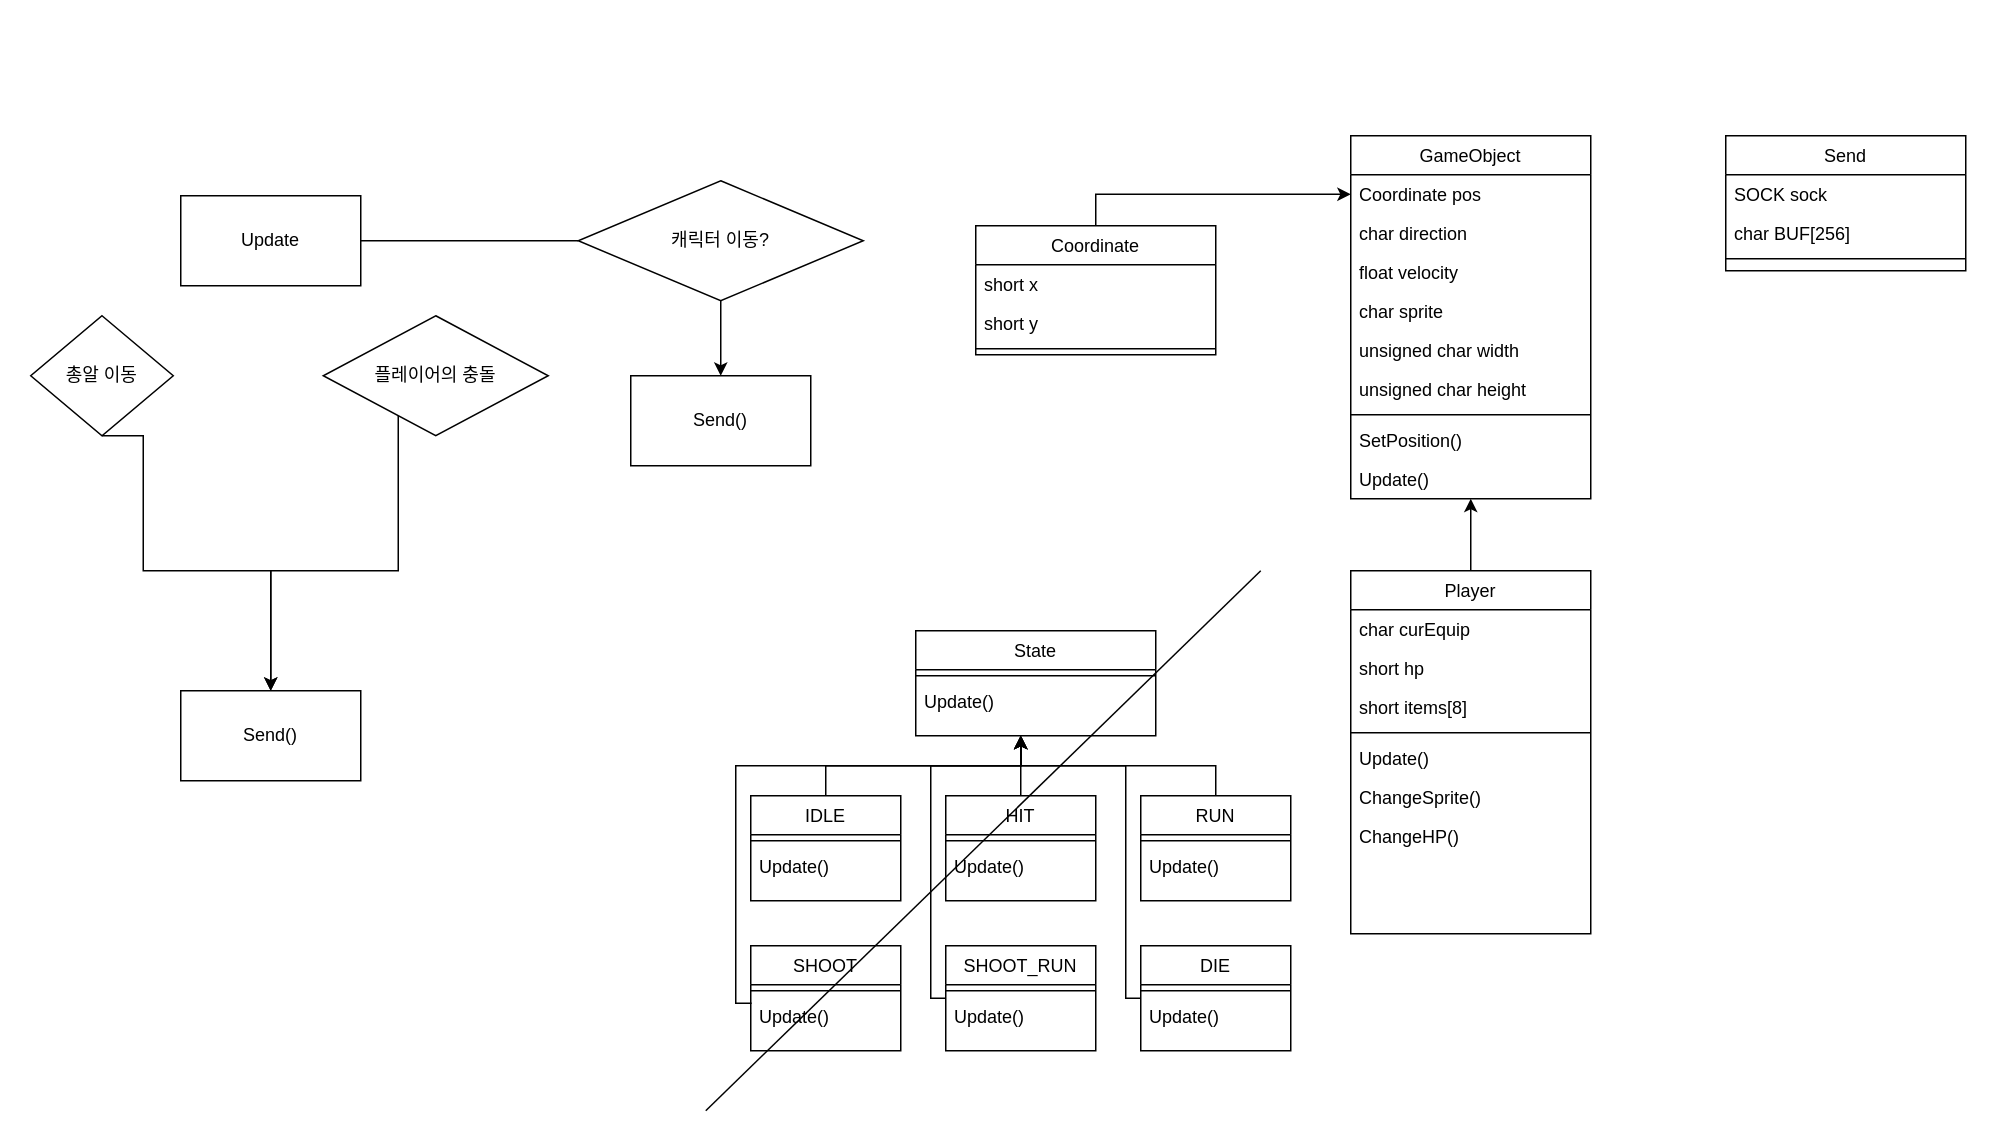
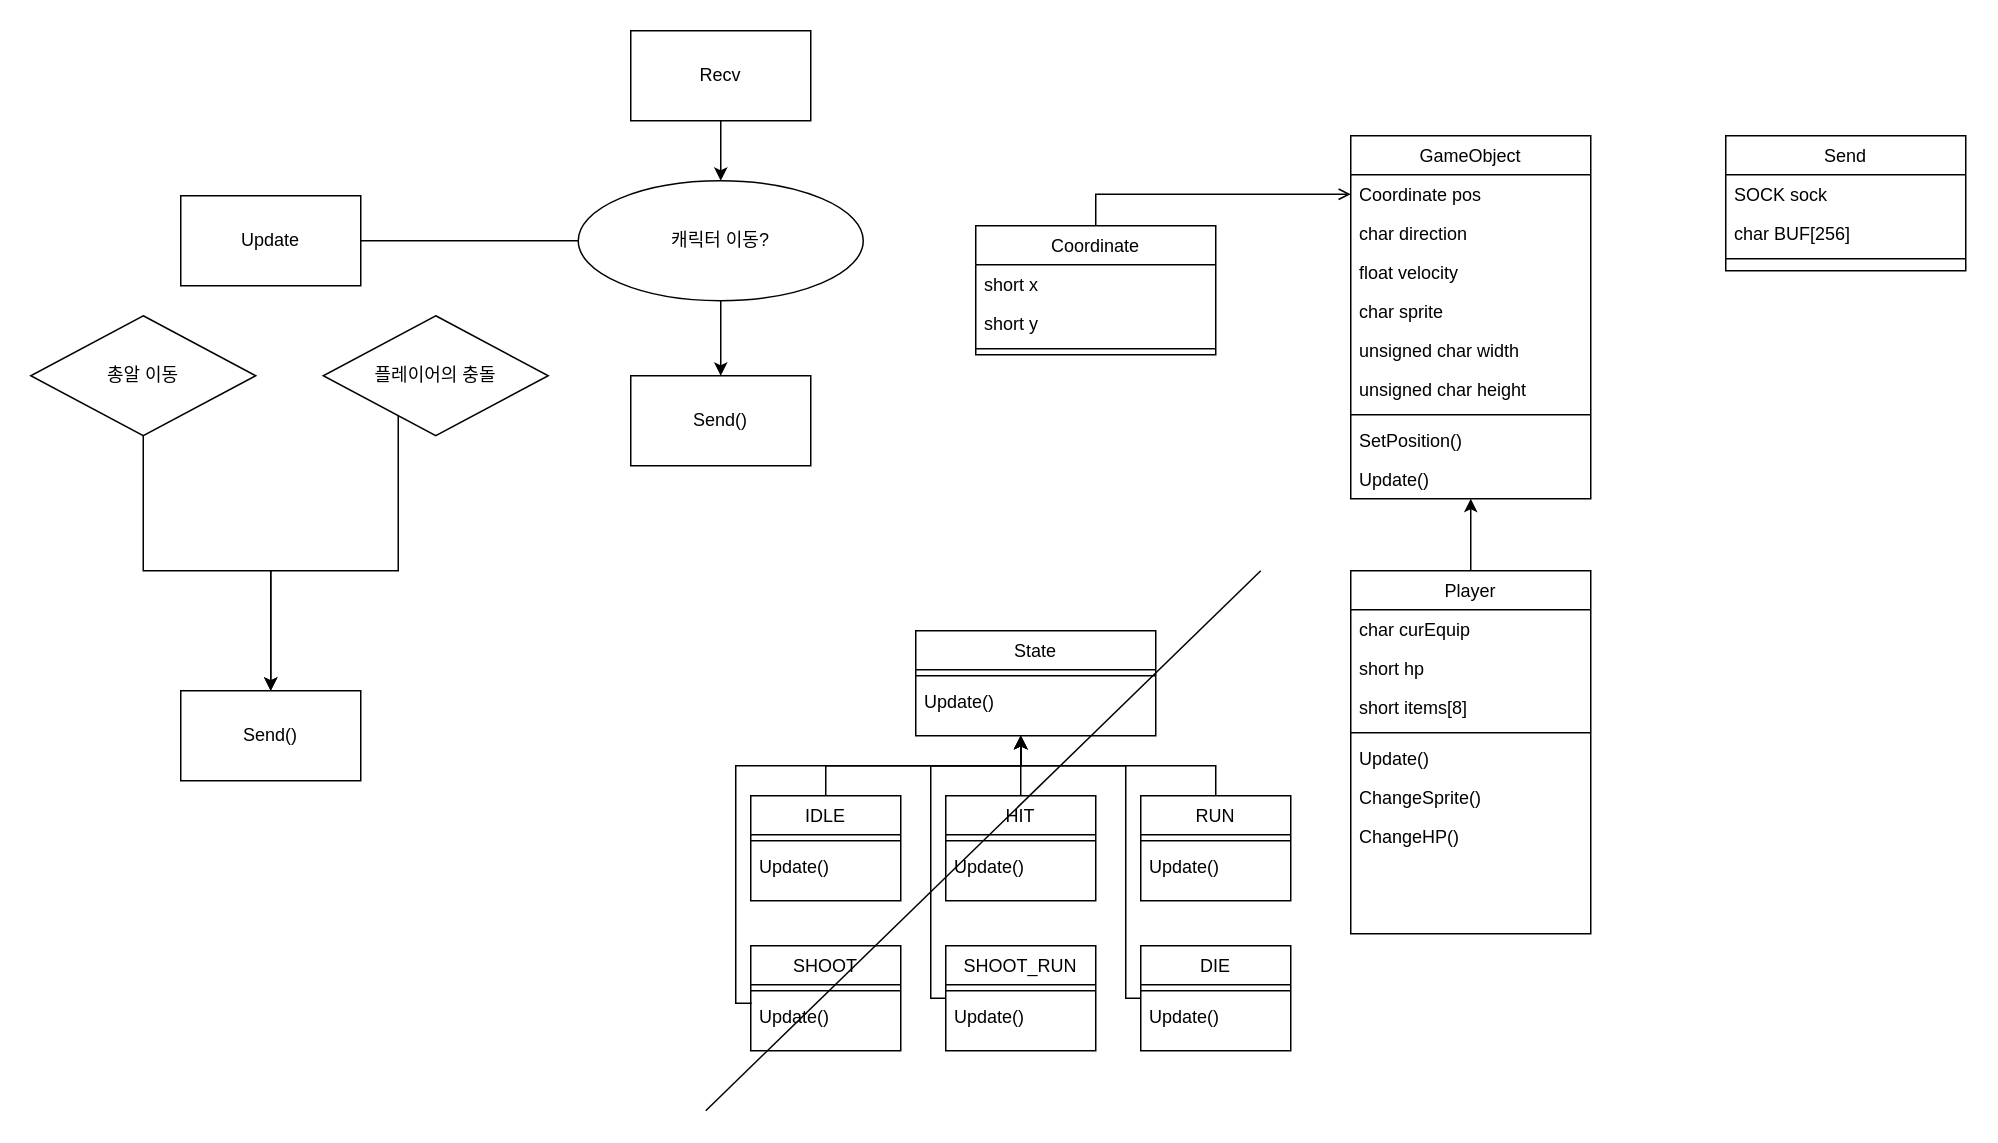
node "Recv": added
edge "Recv" -> "캐릭터 이동?": added
edge "Coordinate" -> "Coordinate pos": arrowhead classic -> open
node "캐릭터 이동?": shape diamond -> ellipse
node "총알 이동": size 143x120 -> 225x120
